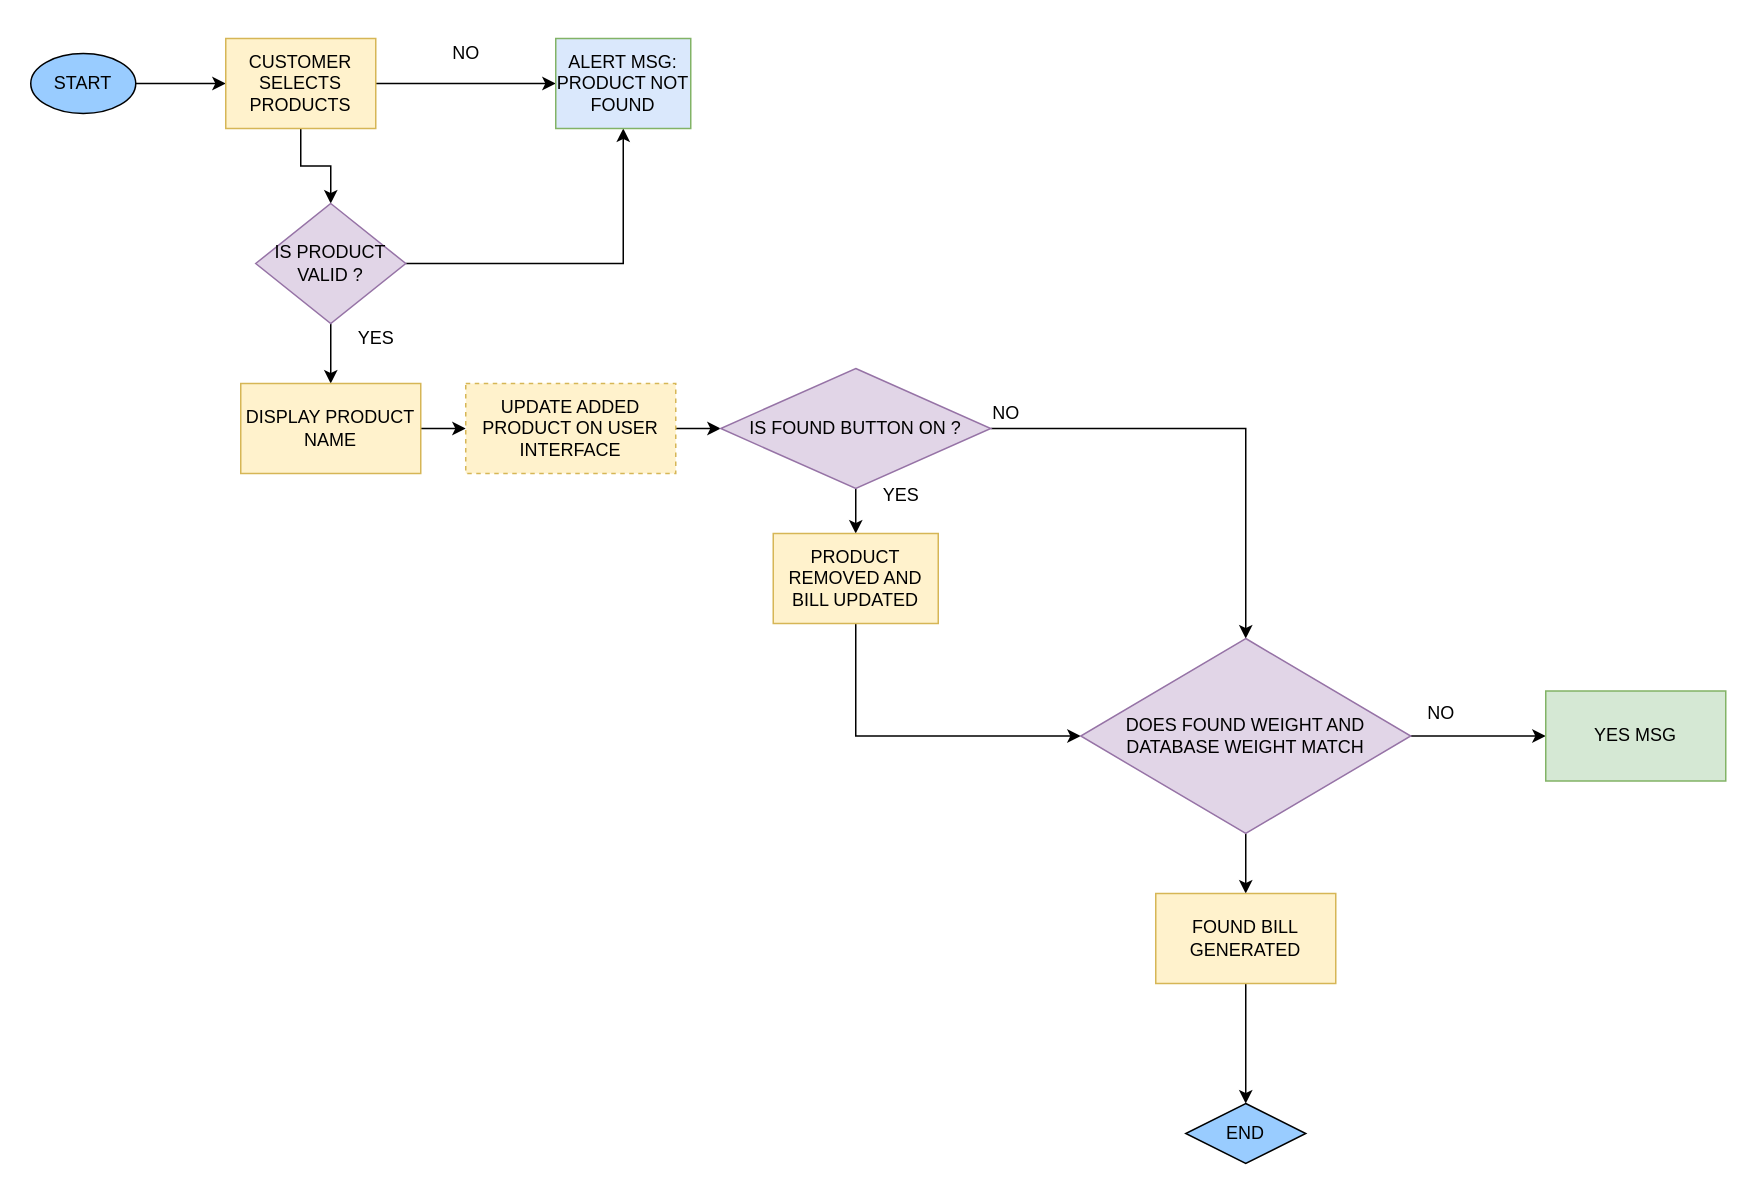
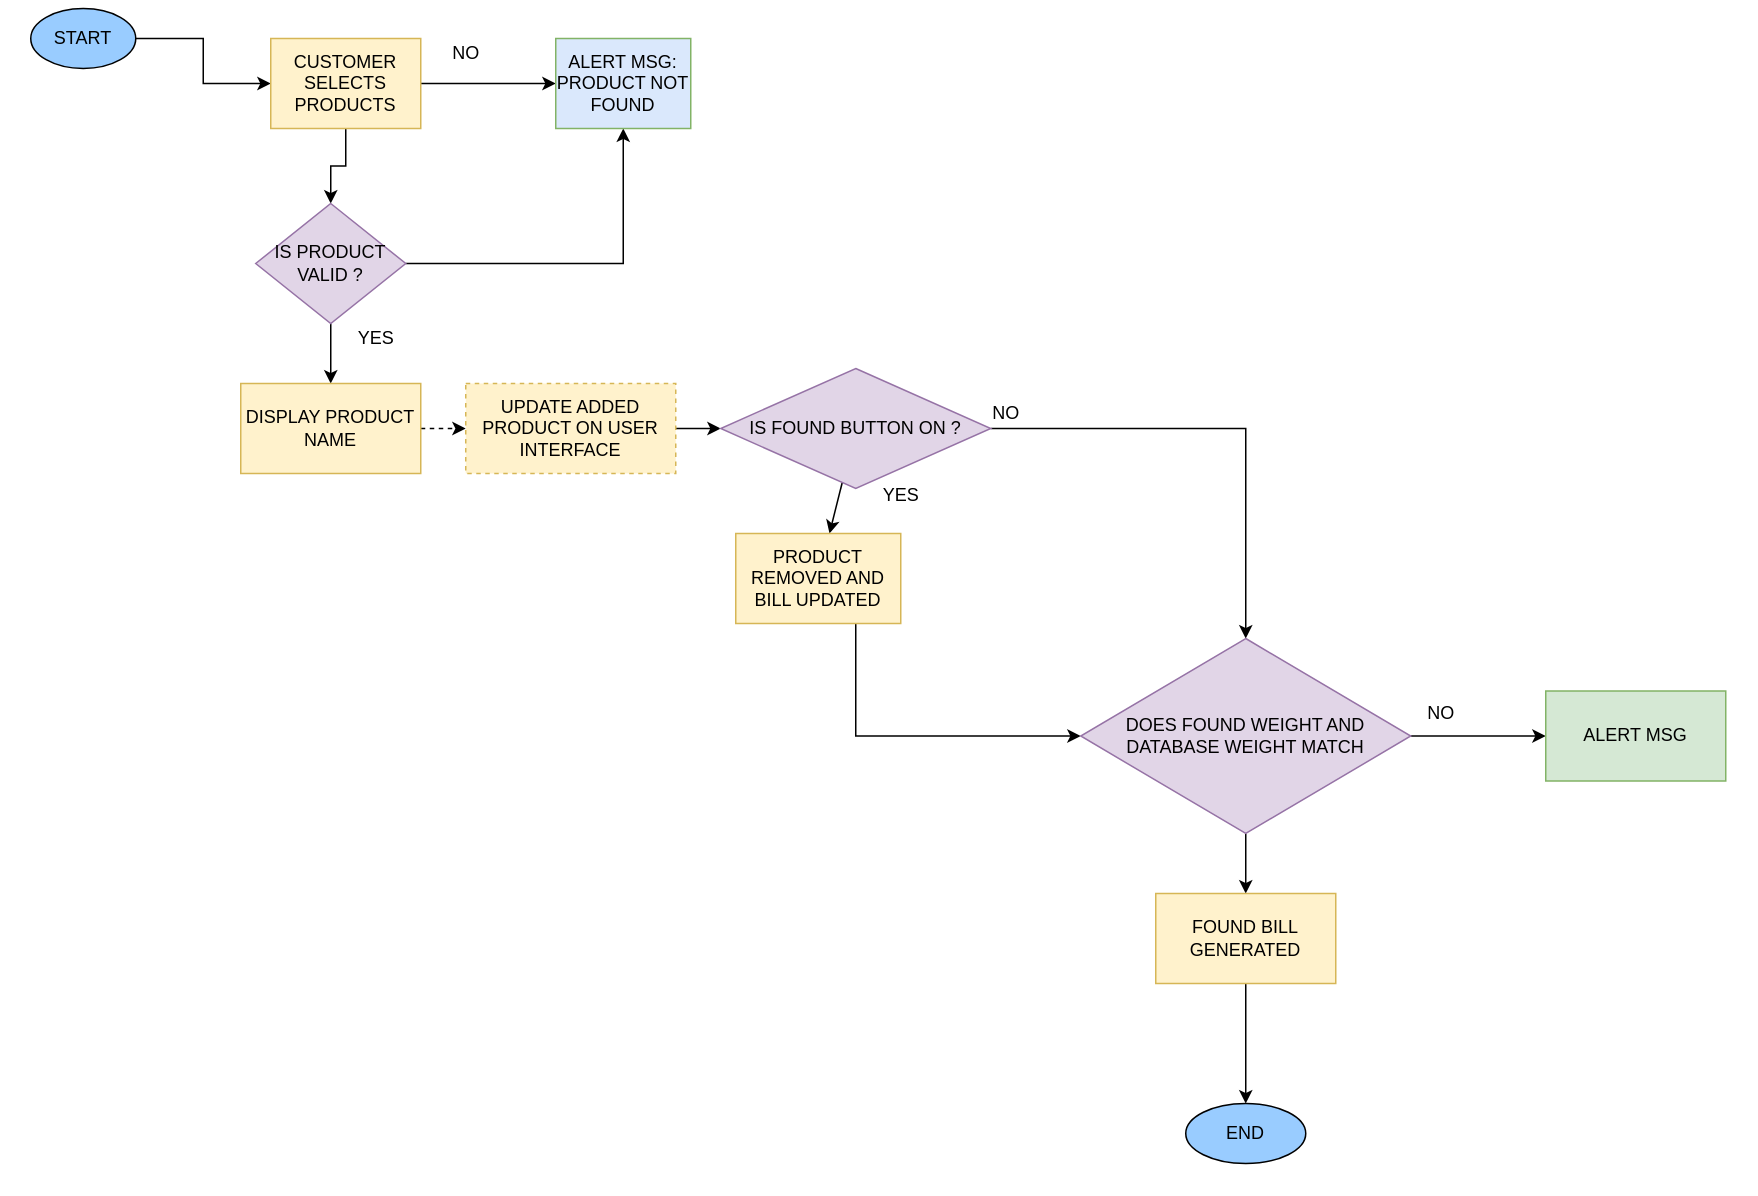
node "START": moved (83, 83) -> (83, 38)
node "CUSTOMER SELECTS PRODUCTS": moved (301, 83) -> (346, 83)
edge "DISPLAY PRODUCT NAME" -> "UPDATE ADDED PRODUCT ON USER INTERFACE": style solid -> dashed
node "PRODUCT REMOVED AND BILL UPDATED": moved (856, 578) -> (818, 578)
node "YES MSG": label "YES MSG" -> "ALERT MSG"
node "END": shape diamond -> ellipse
